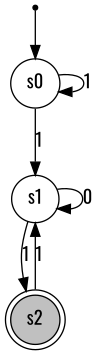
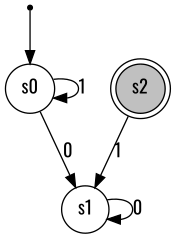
edge "s0" -> "s1": label "1" -> "0"
edge "s1" -> "s2": removed, label "1"
